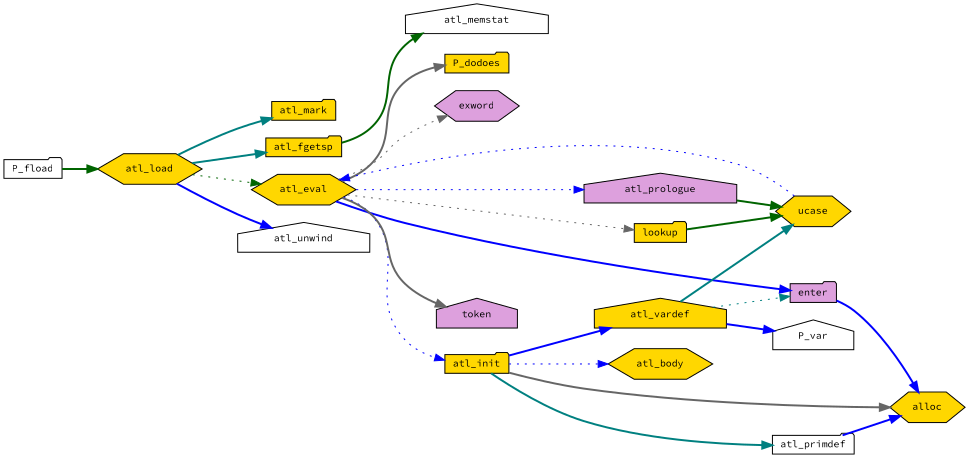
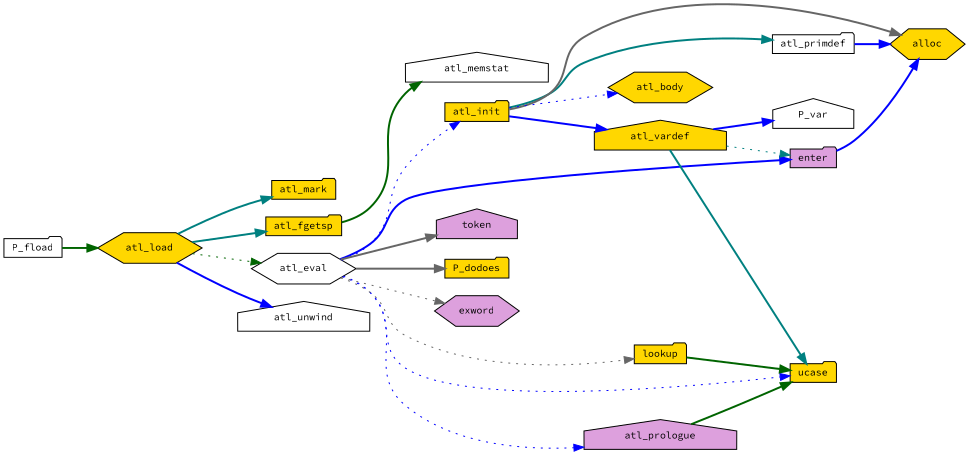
edge "ucase" -> "atl_eval": reversed
node "atl_eval": fillcolor gold -> white
node "ucase": shape hexagon -> folder
